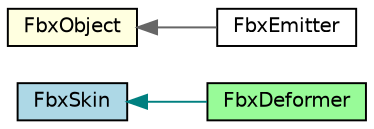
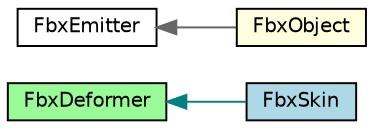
edge "FbxEmitter" -> "FbxObject": reversed
edge "FbxDeformer" -> "FbxSkin": reversed
